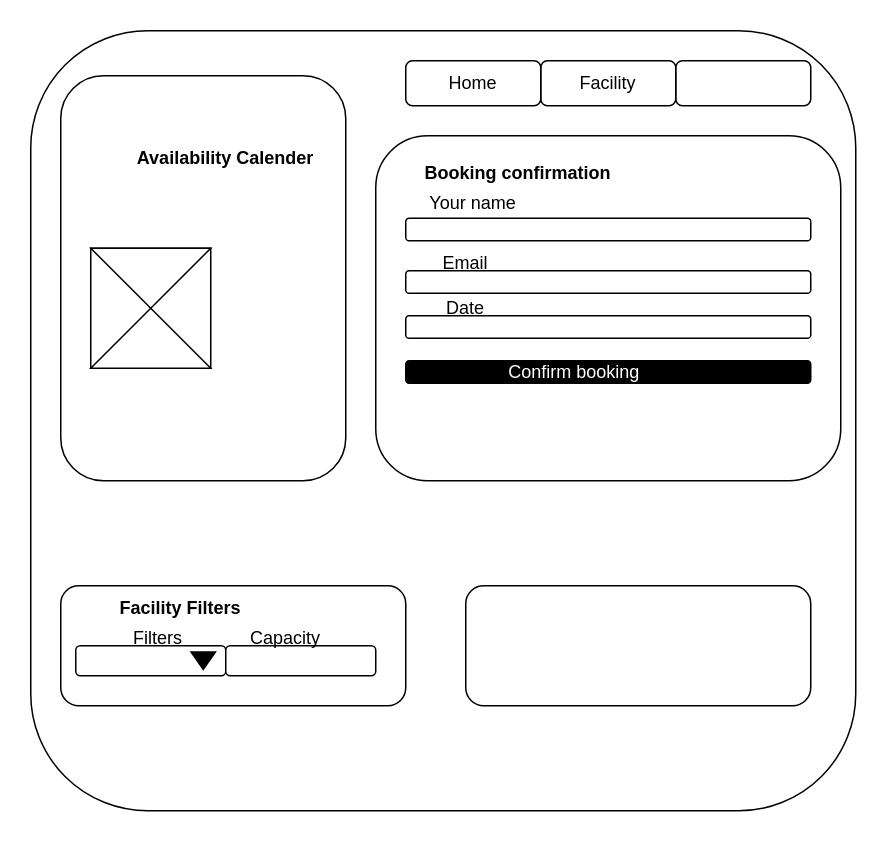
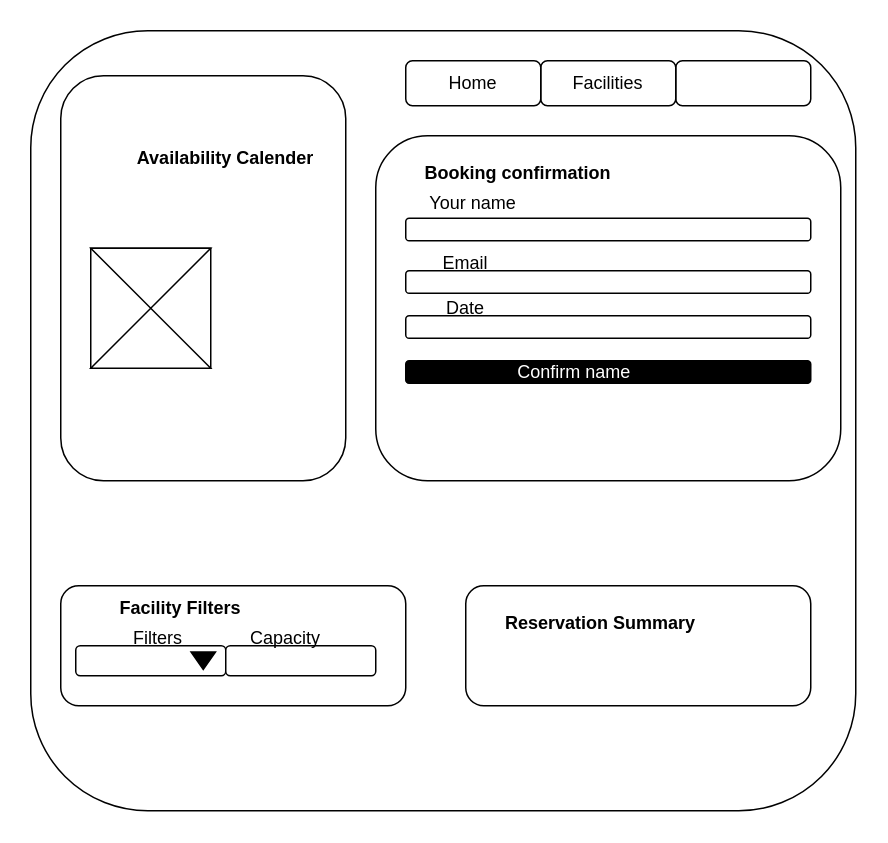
node "Facility": label "Facility" -> "Facilities"
node "Confirm booking": label "Confirm booking" -> "Confirm name"
node "Reservation Summary": added
